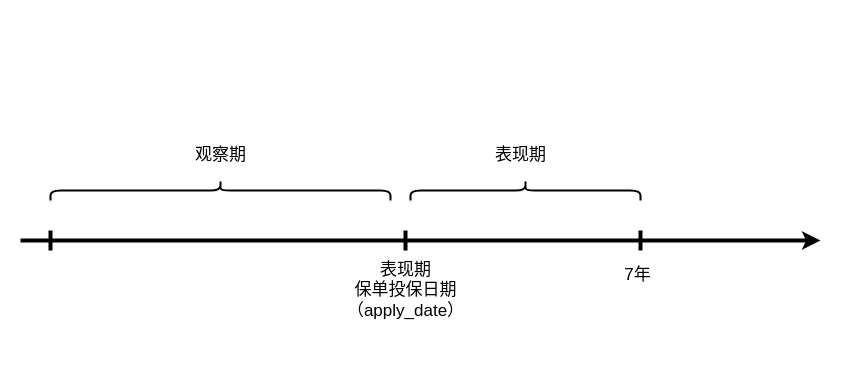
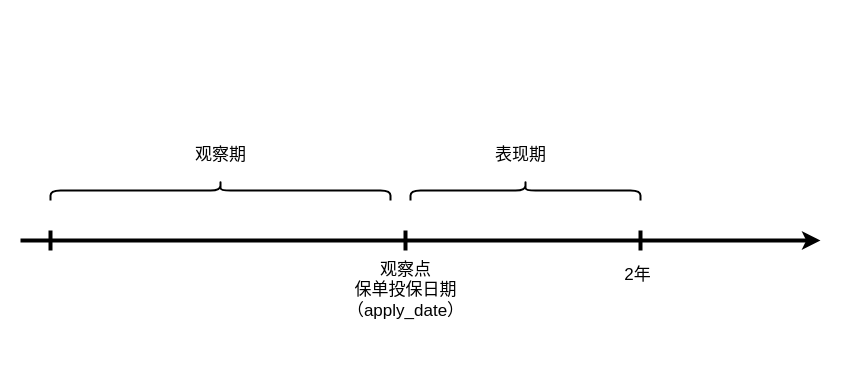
node "7年": label "7年" -> "2年"
node "表现期保单投保日期 （apply_date）": label "表现期保单投保日期 （apply_date）" -> "观察点保单投保日期 （apply_date）"
